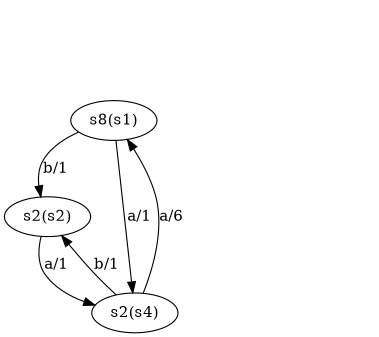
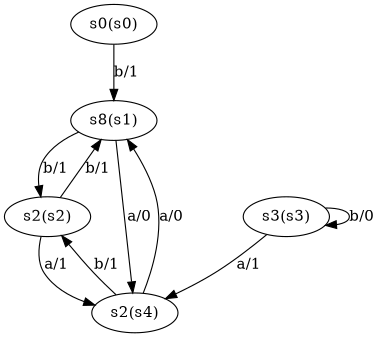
node "s0(s0)": added
edge "s2(s2)" -> "s8(s1)": added, label "b/1"
edge "s8(s1)" -> "s2(s4)": label "a/1" -> "a/0"
edge "s2(s4)" -> "s8(s1)": label "a/6" -> "a/0"
node "s3(s3)": added
